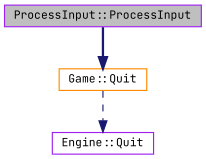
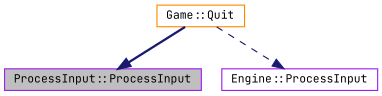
edge "ProcessInput::ProcessInput" -> "Game::Quit": reversed
node "Engine::Quit": label "Engine::Quit" -> "Engine::ProcessInput"
